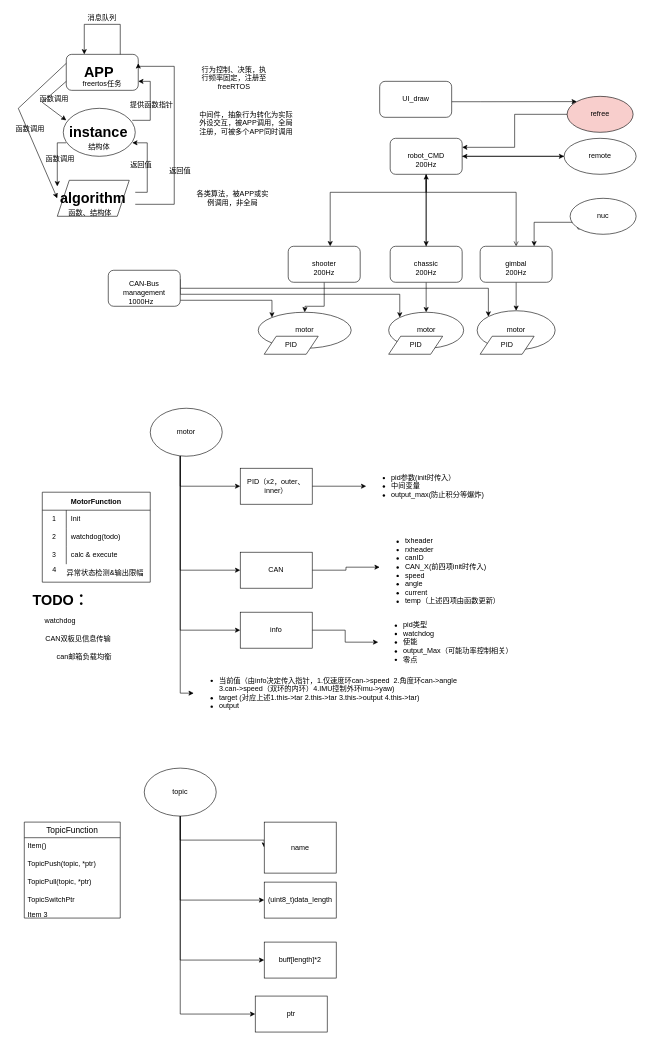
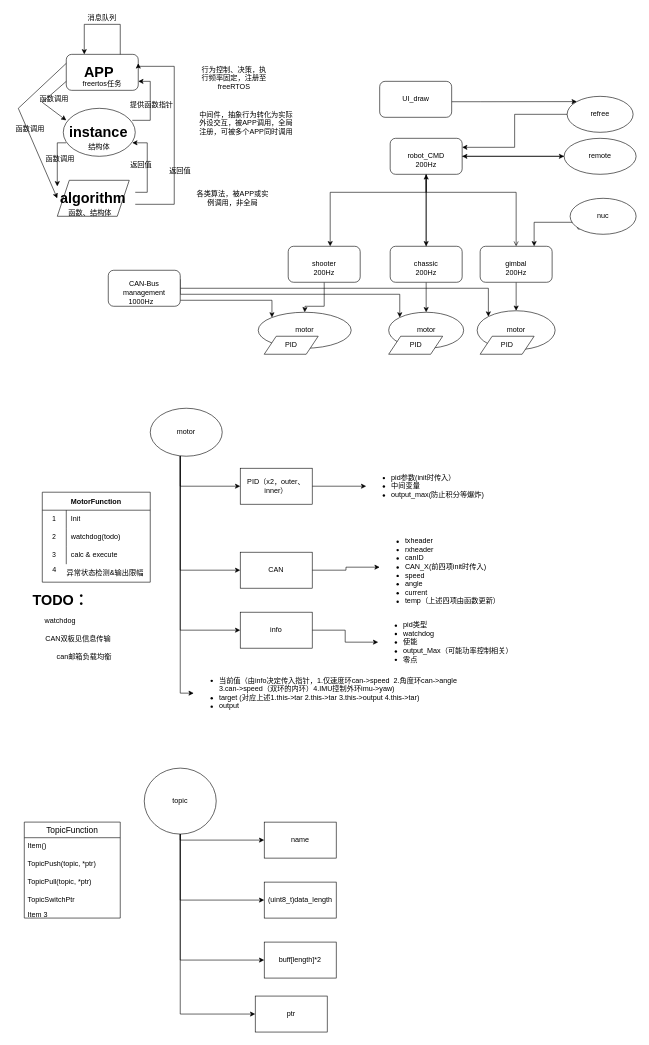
node "refree": fillcolor #f8cecc -> #ffffff
node "topic": size 72x48 -> 72x66
node "name": size 72x51 -> 72x36
